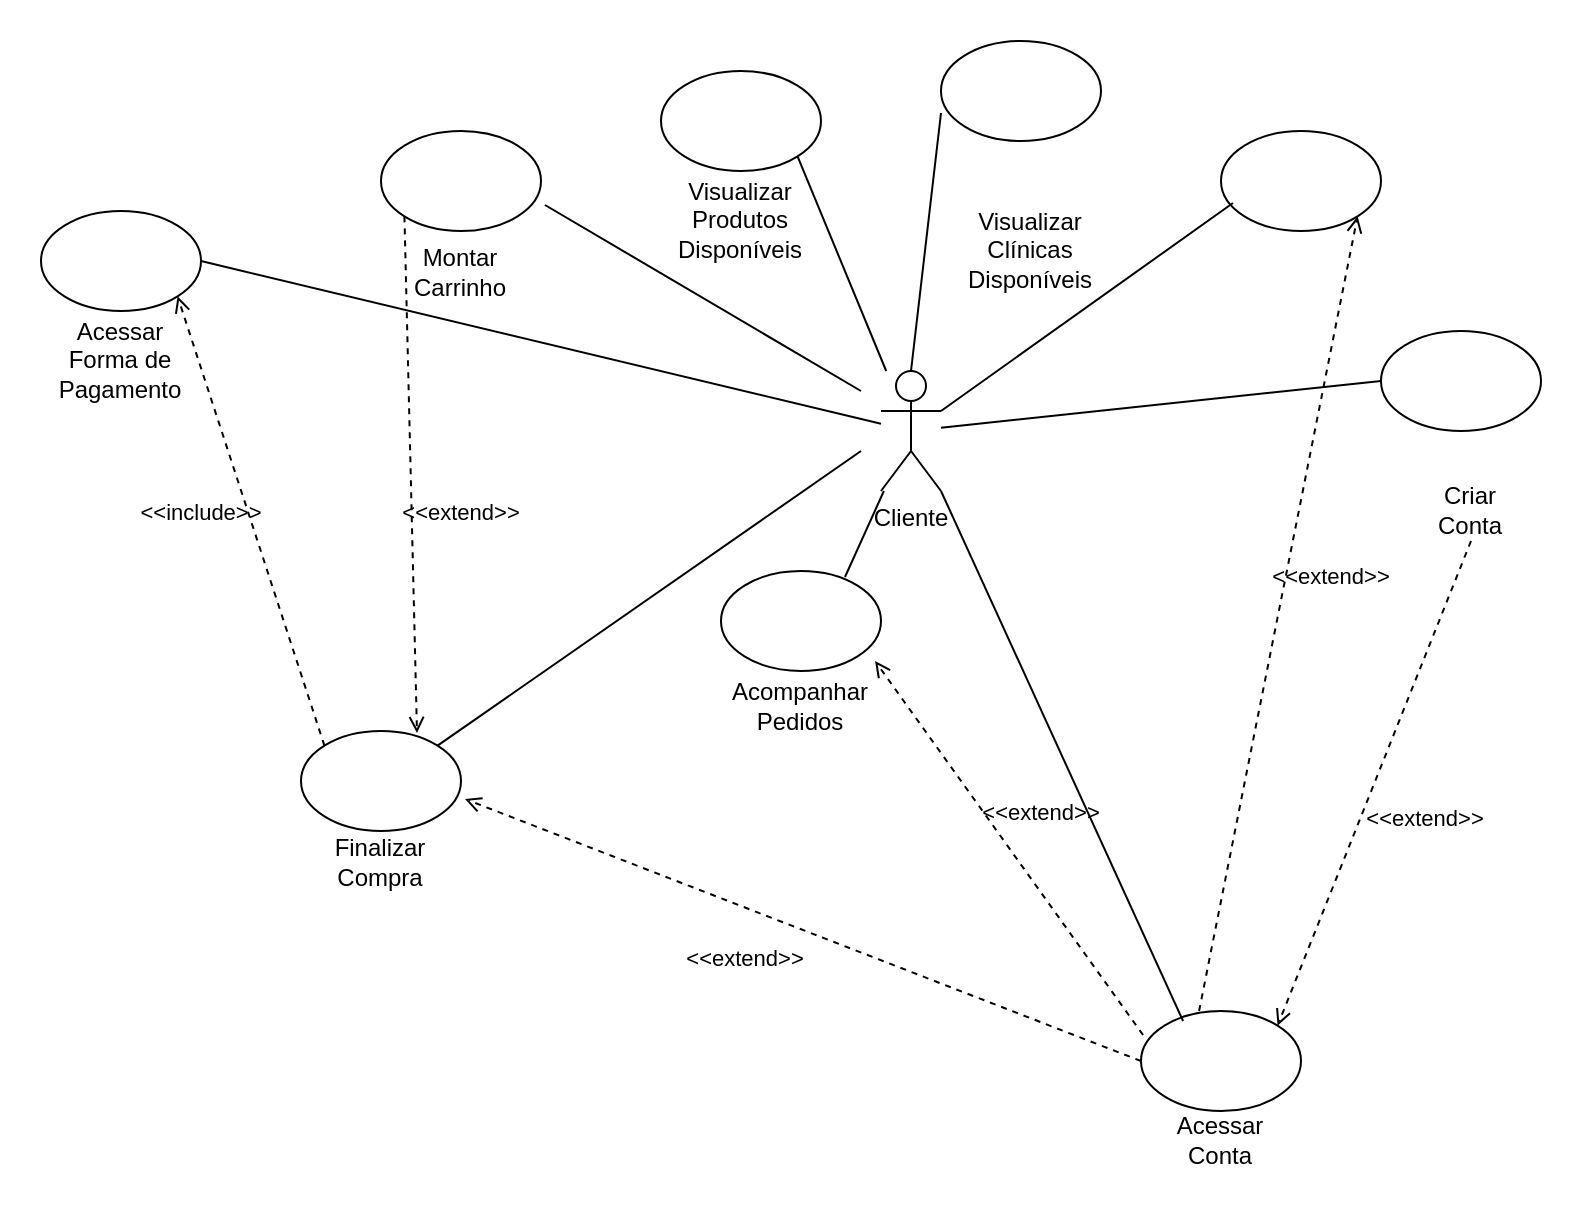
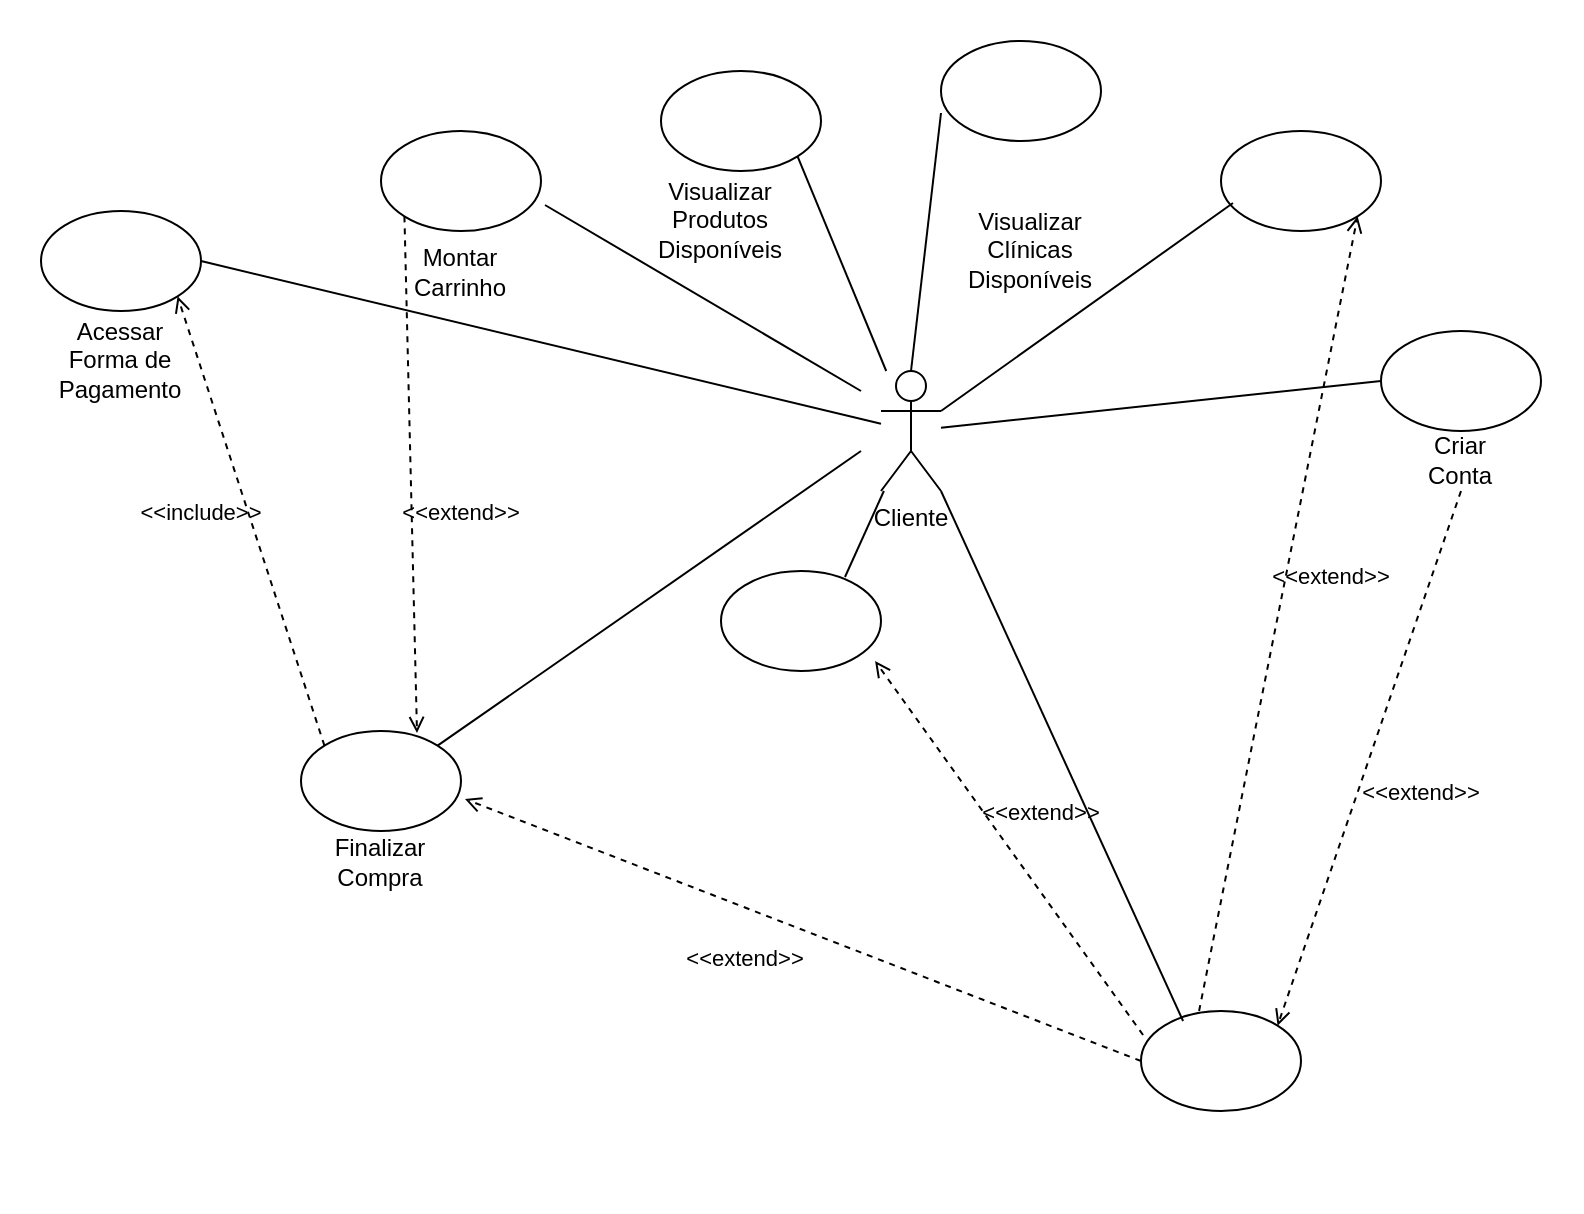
node "Visualizar Produtos Disponíveis": moved (741, 221) -> (721, 221)
node "Criar Conta": moved (1471, 511) -> (1461, 461)
node "Acompanhar Pedidos": removed
node "Acessar Conta": removed
